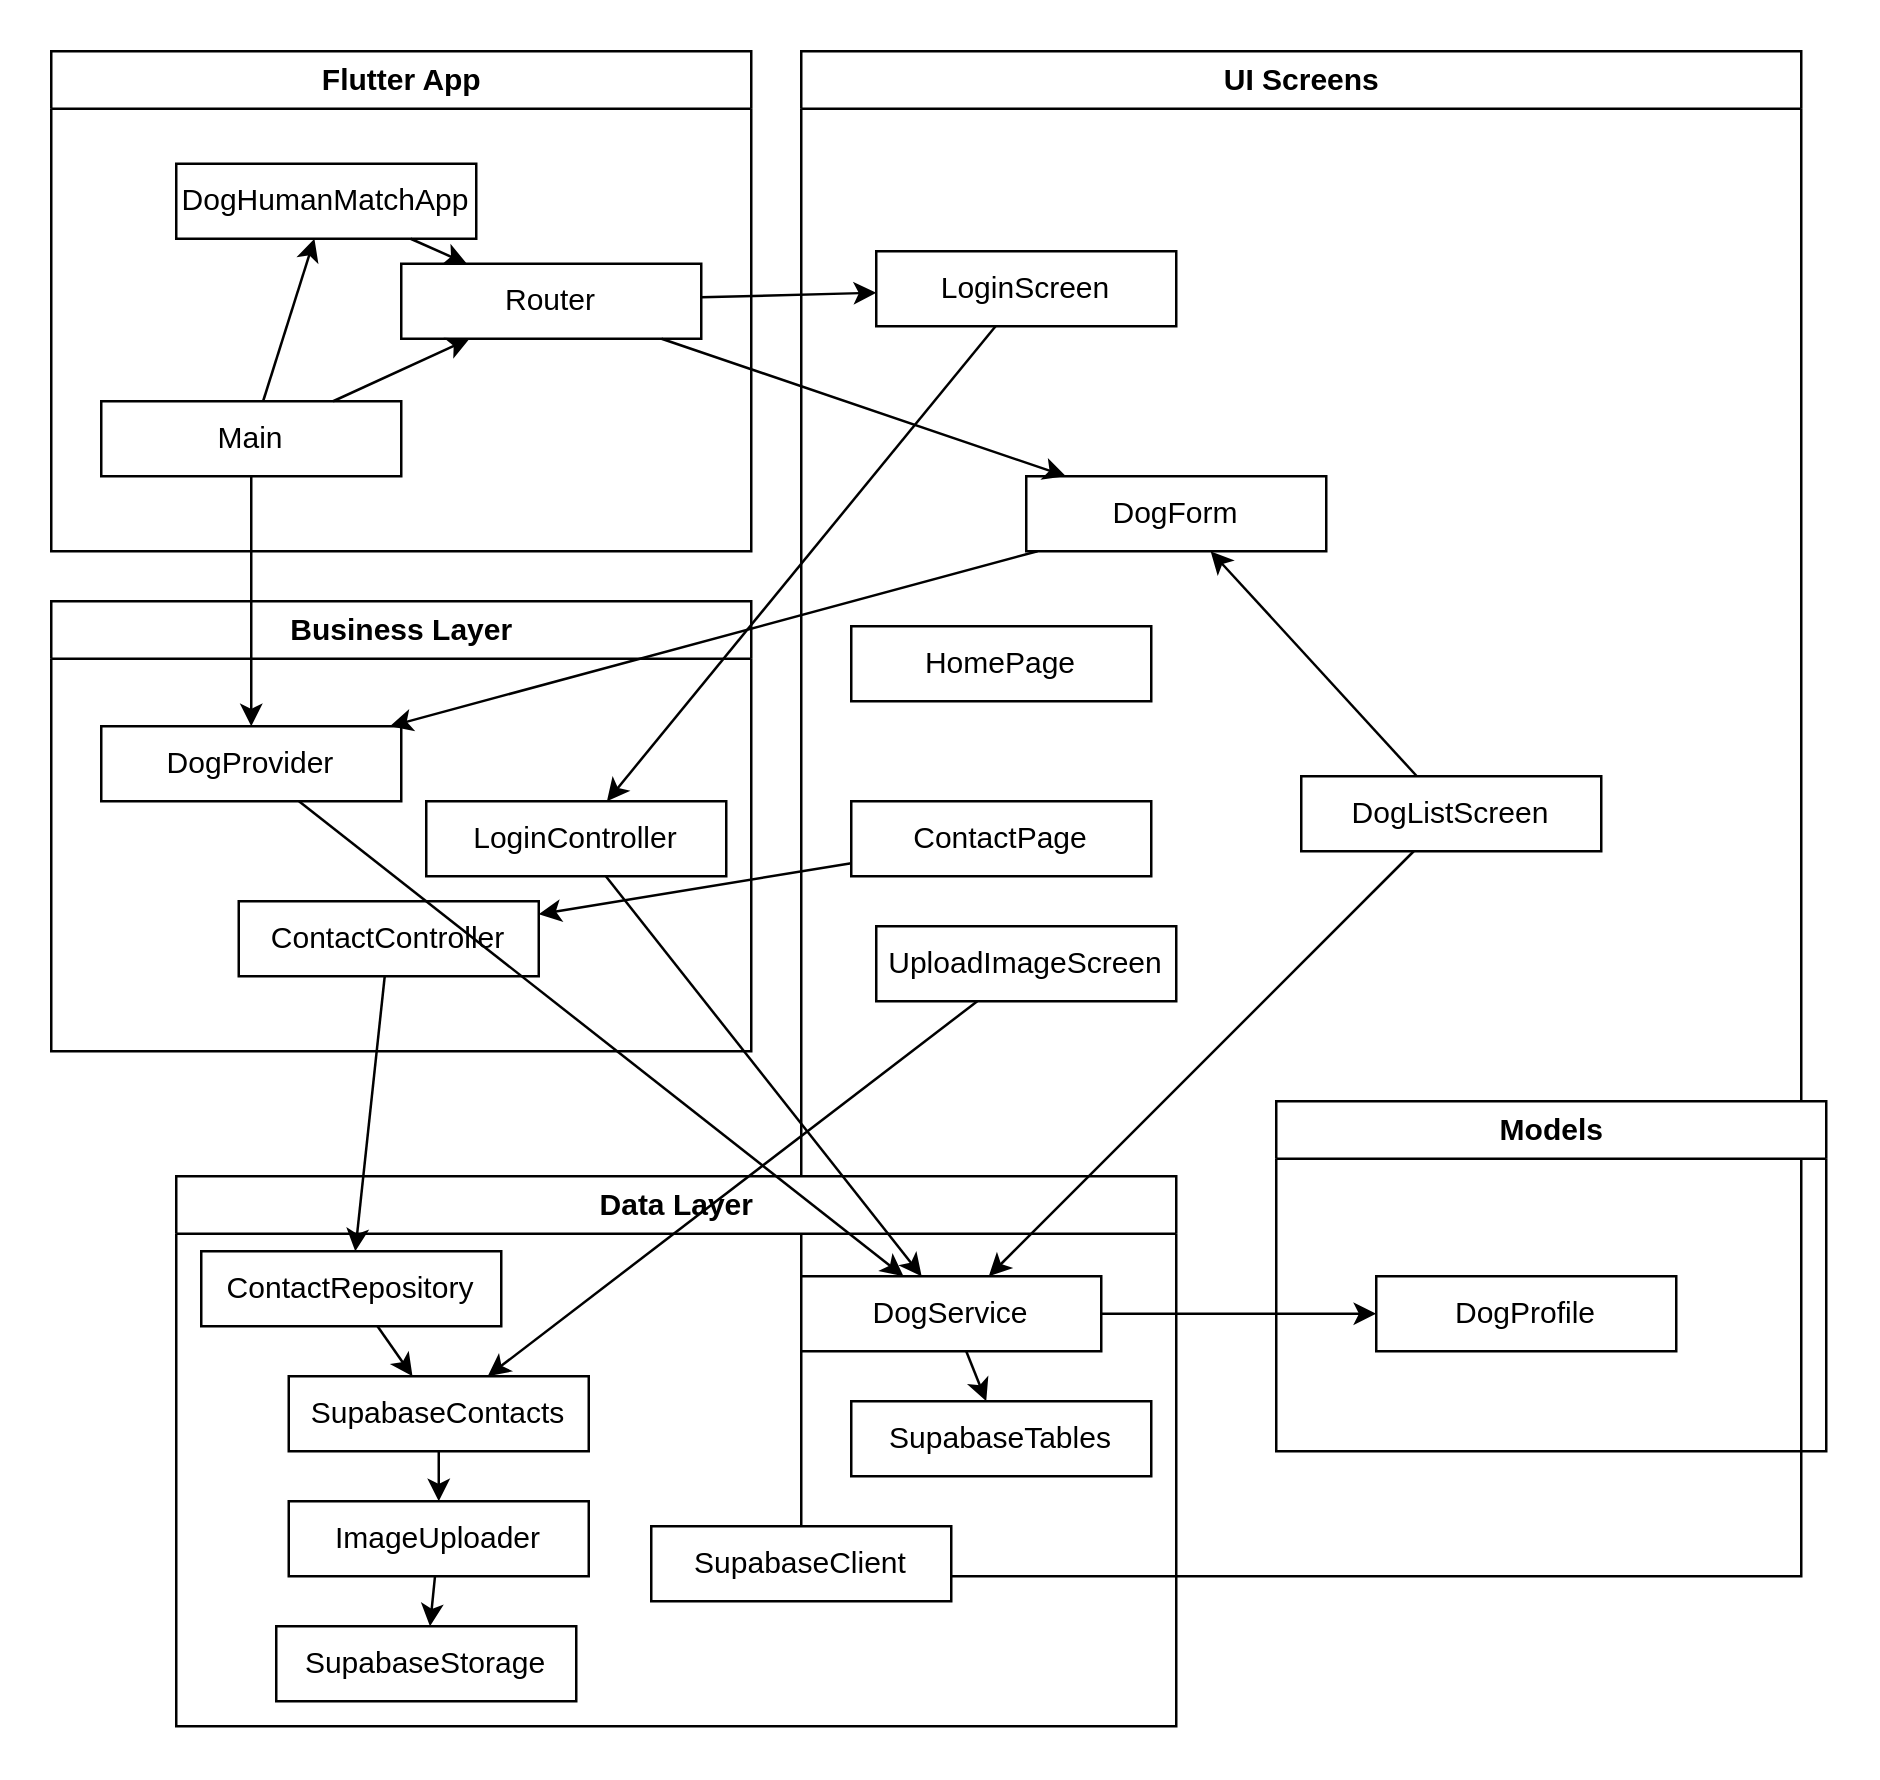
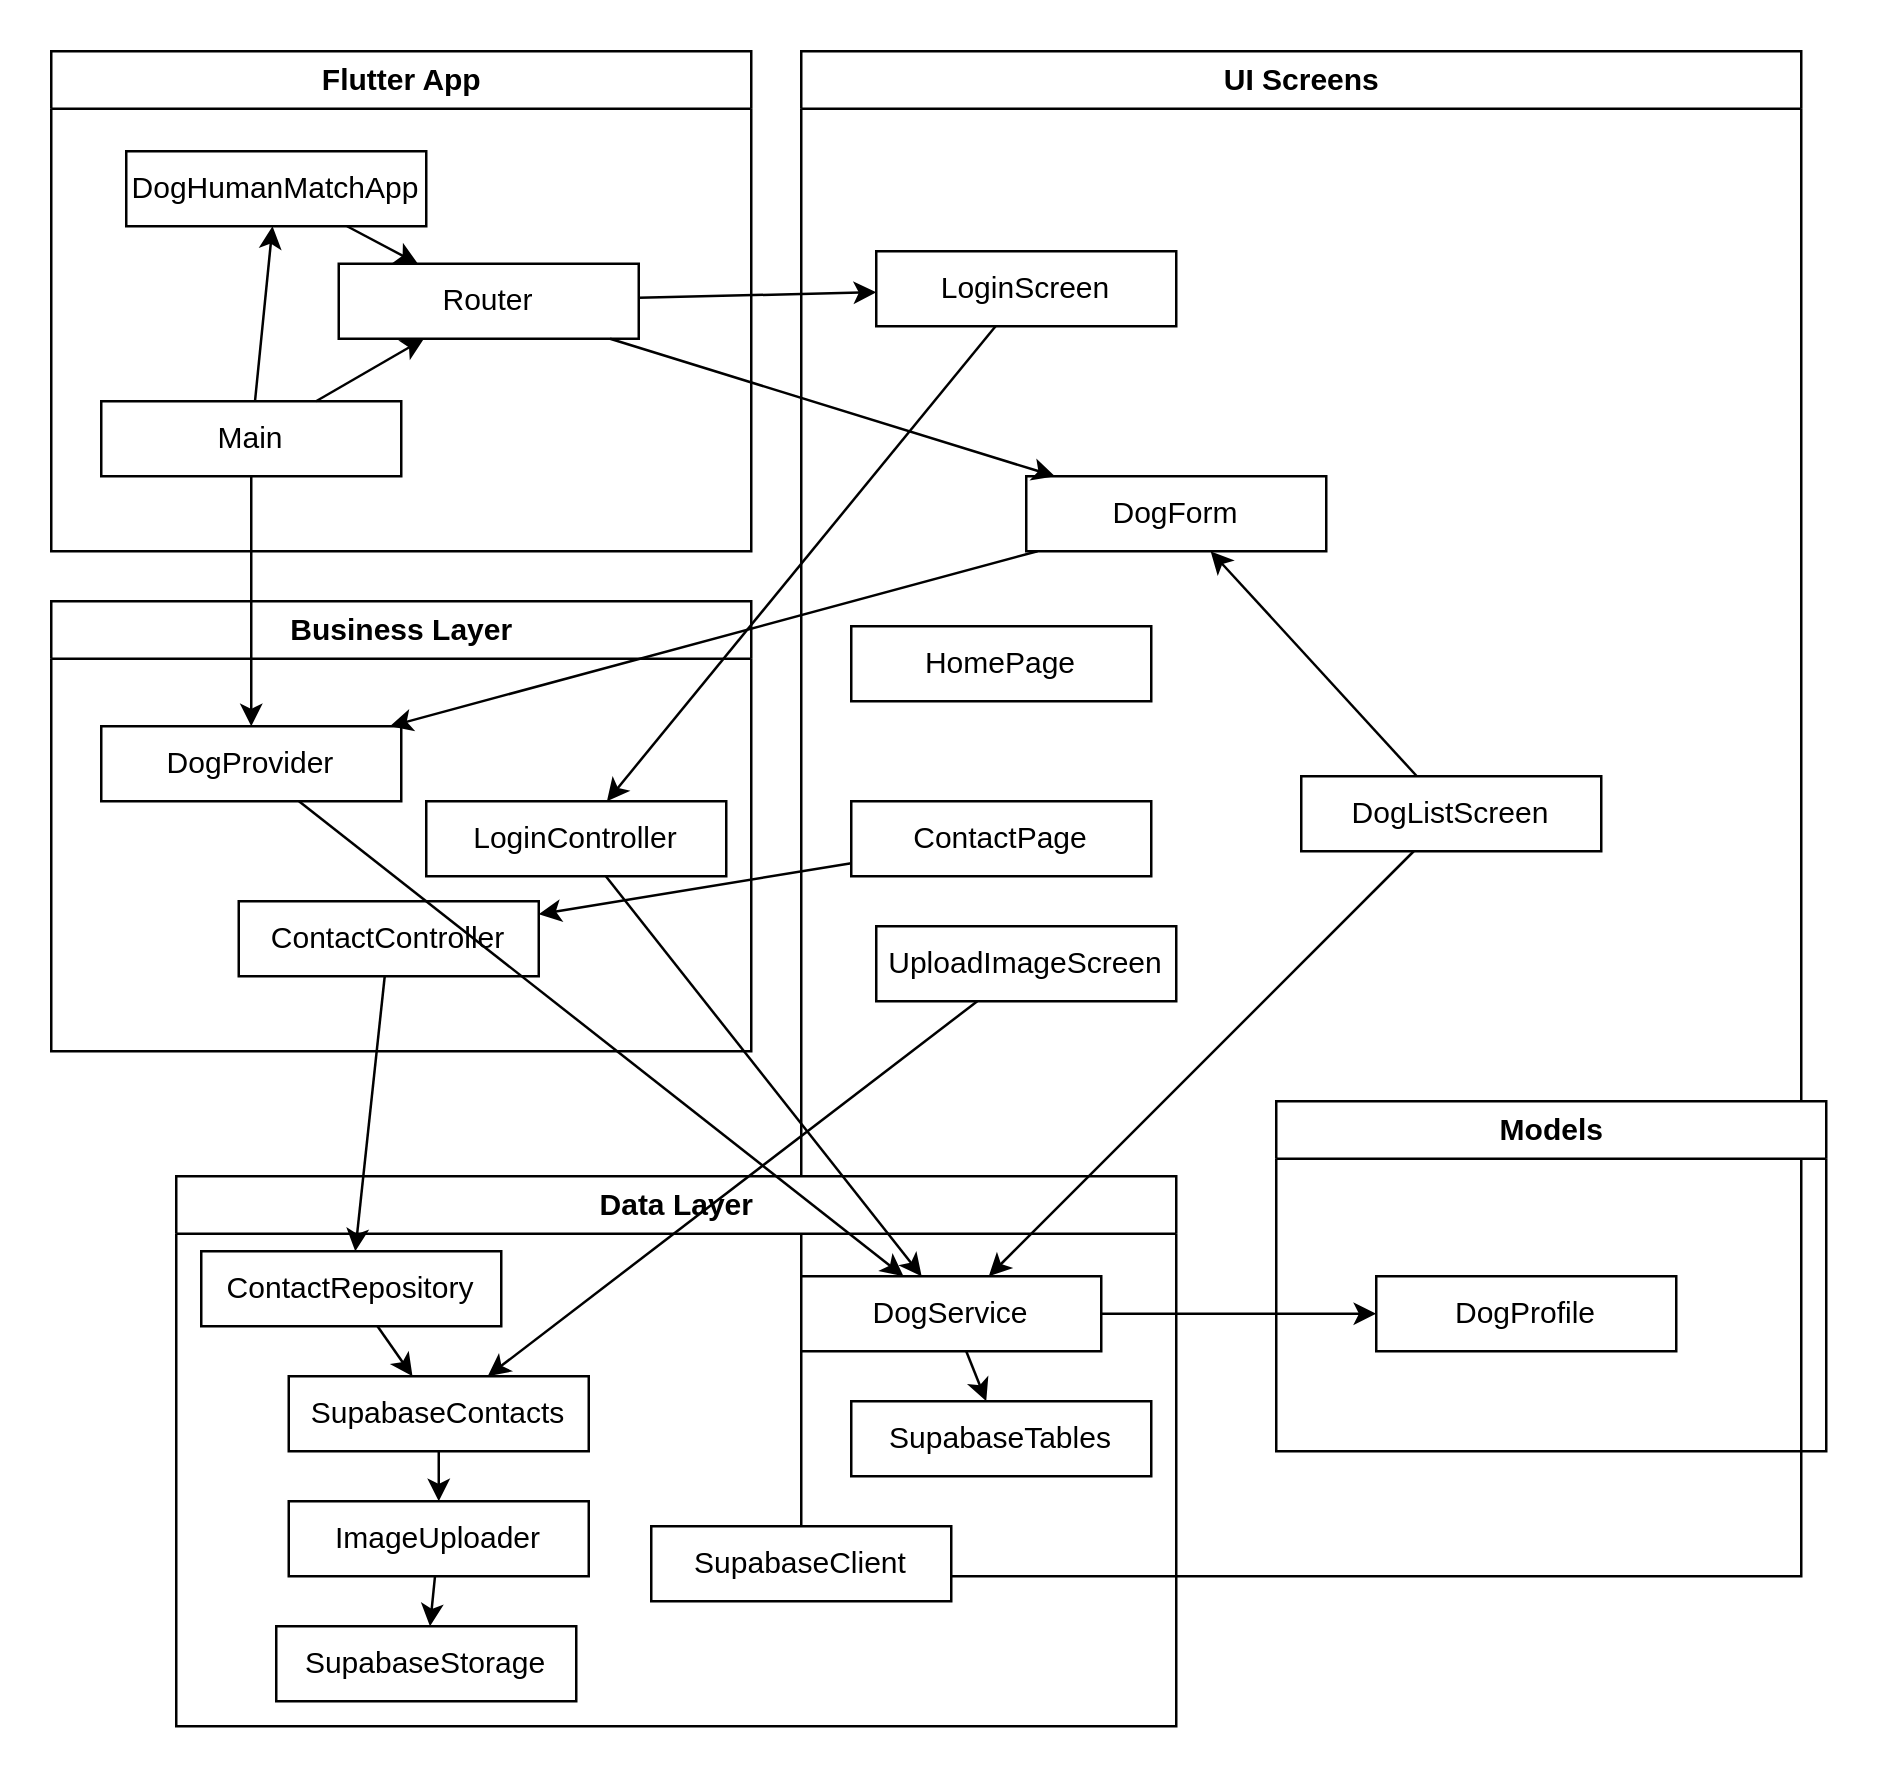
node "DogHumanMatchApp": moved (326, 201) -> (276, 189)
node "Router": moved (551, 301) -> (489, 301)
